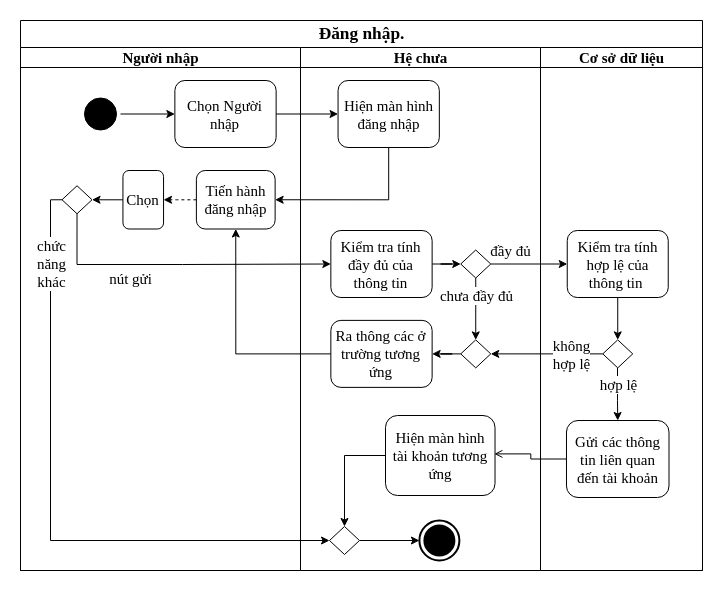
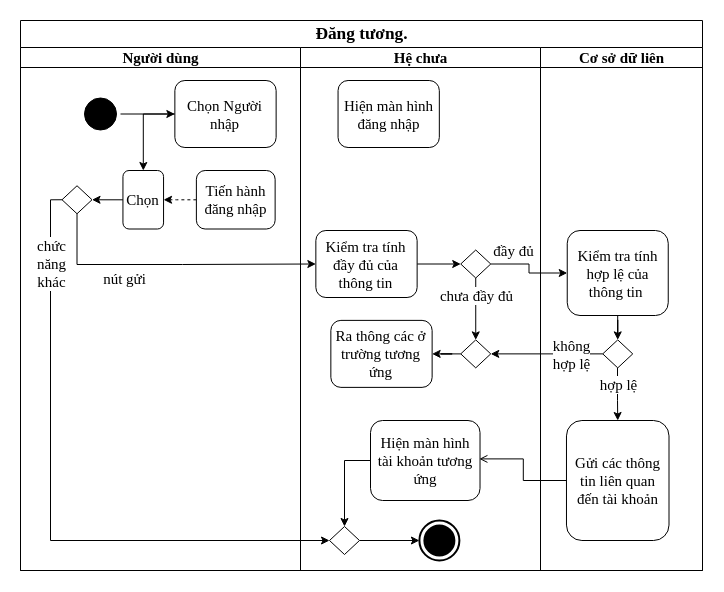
node "Đăng nhập.": label "Đăng nhập." -> "Đăng tương."
node "Người nhập": label "Người nhập" -> "Người dùng"
node "Cơ sở dữ liệu": label "Cơ sở dữ liệu" -> "Cơ sở dữ liên"
edge "Chọn Người nhập" -> "Hiện màn hình đăng nhập": now "Chọn Người nhập" -> "Chọn"
edge "Hiện màn hình đăng nhập" -> "Tiến hành đăng nhập": removed
node "Kiểm tra tính đầy đủ của thông tin": moved (381, 264) -> (366, 264)
node "Kiểm tra tính hợp lệ của thông tin": size 101x67 -> 101x85
edge "Ra thông các ở trường tương ứng" -> "Tiến hành đăng nhập": removed
node "Hiện màn hình tài khoản tương ứng": moved (440, 456) -> (425, 461)
node "Gửi các thông tin liên quan đến tài khoản": size 103x77 -> 103x120
